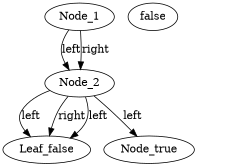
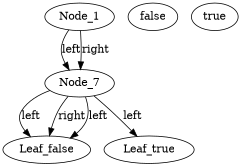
node "true": added
node "Node_2": label "Node_2" -> "Node_7"
node "Node_true": label "Node_true" -> "Leaf_true"
